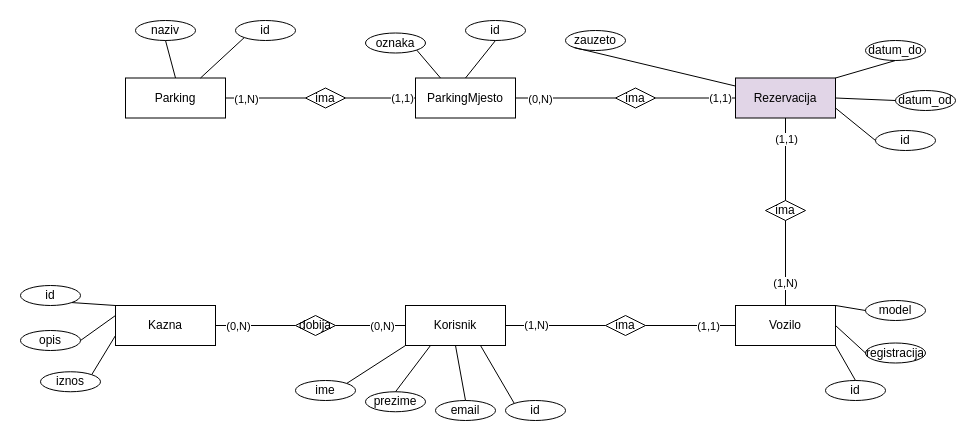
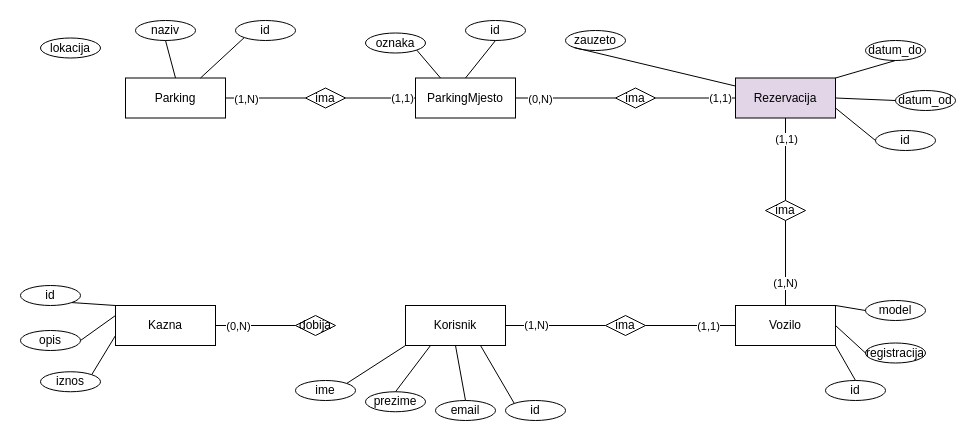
node "lokacija": added
edge "dobija" -- "Korisnik": removed, label "(0,N)"
